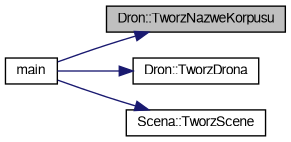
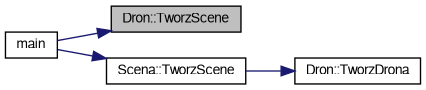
node "Dron::TworzNazweKorpusu": label "Dron::TworzNazweKorpusu" -> "Dron::TworzScene"
edge "main" -> "Dron::TworzDrona": now "Scena::TworzScene" -> "Dron::TworzDrona"
